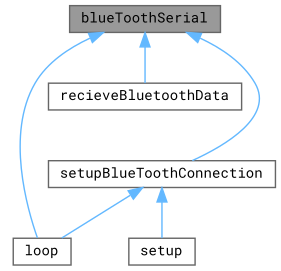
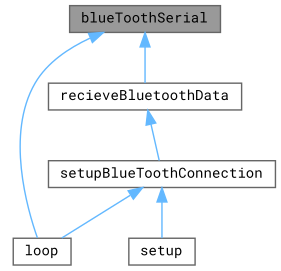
edge "setupBlueToothConnection" -> "blueToothSerial": now "setupBlueToothConnection" -> "recieveBluetoothData"
